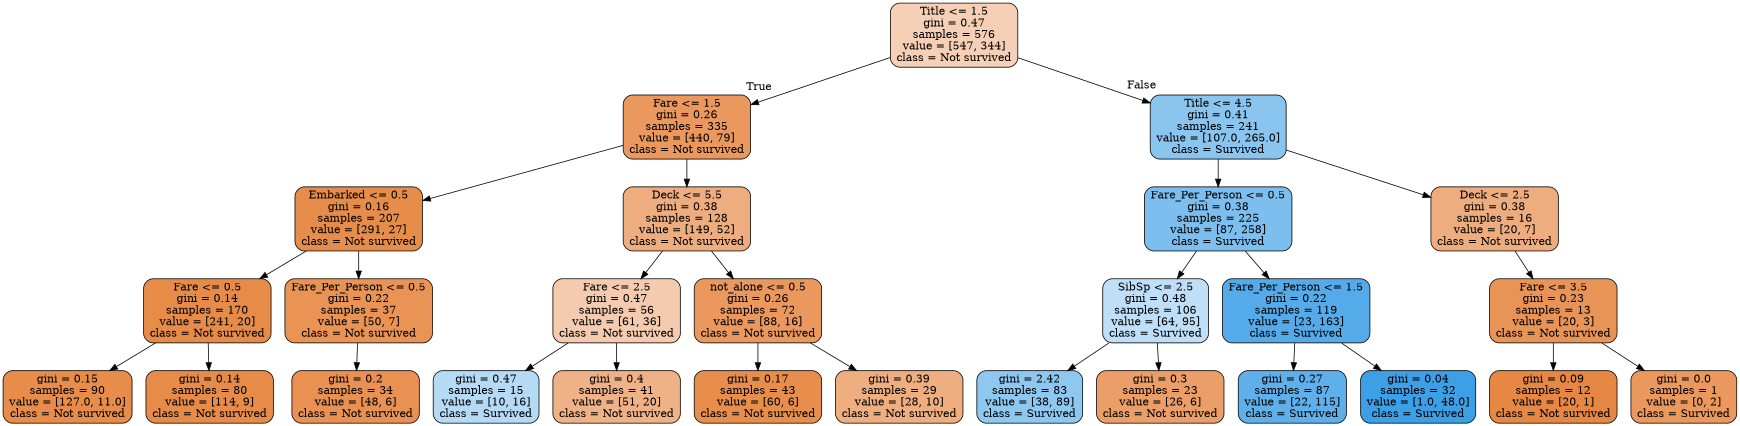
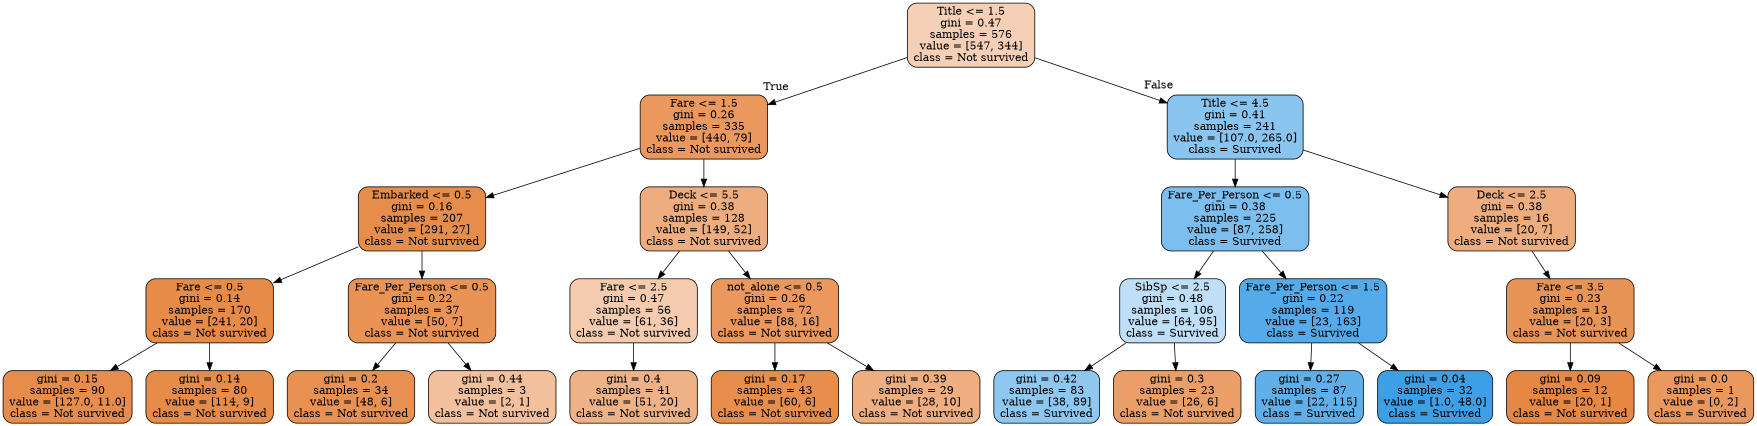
node "gini = 0.47 samples = 15 value = [10, 16] class = Survived": removed
node "gini = 0.44 samples = 3 value = [2, 1] class = Not survived": added
node "gini = 2.42 samples = 83 value = [38, 89] class = Survived": label "gini = 2.42 samples = 83 value = [38, 89] class = Survived" -> "gini = 0.42 samples = 83 value = [38, 89] class = Survived"
